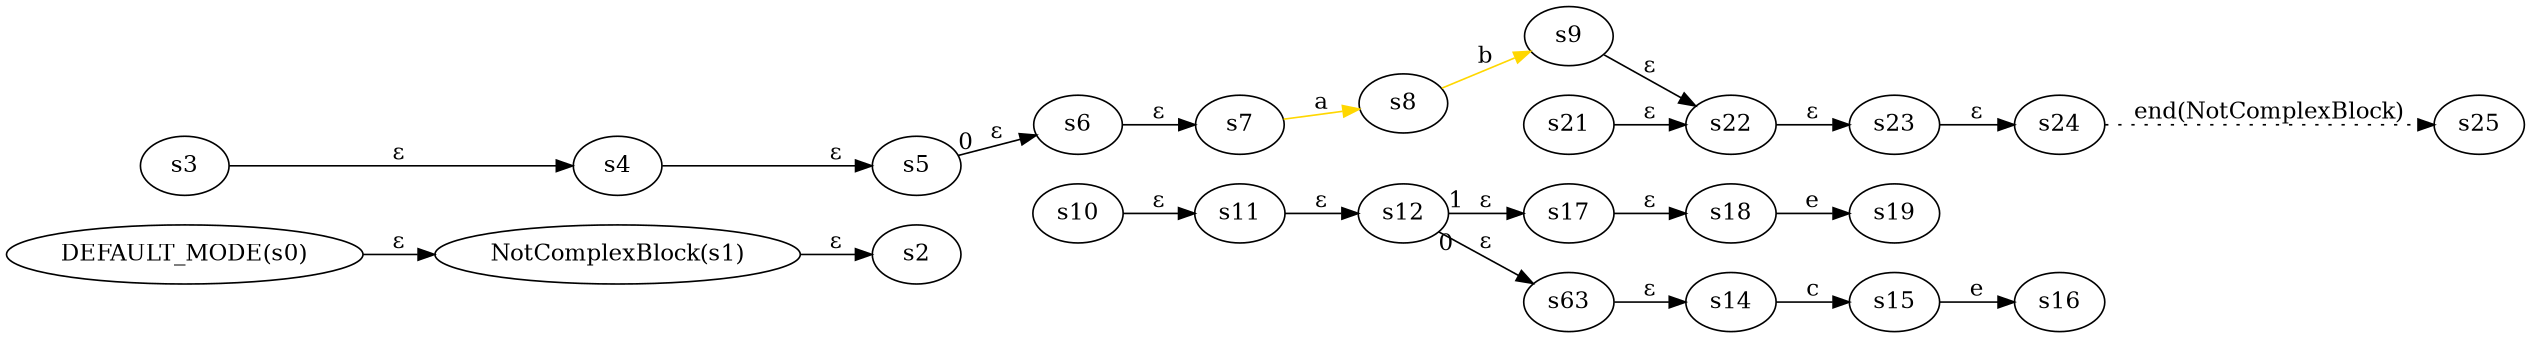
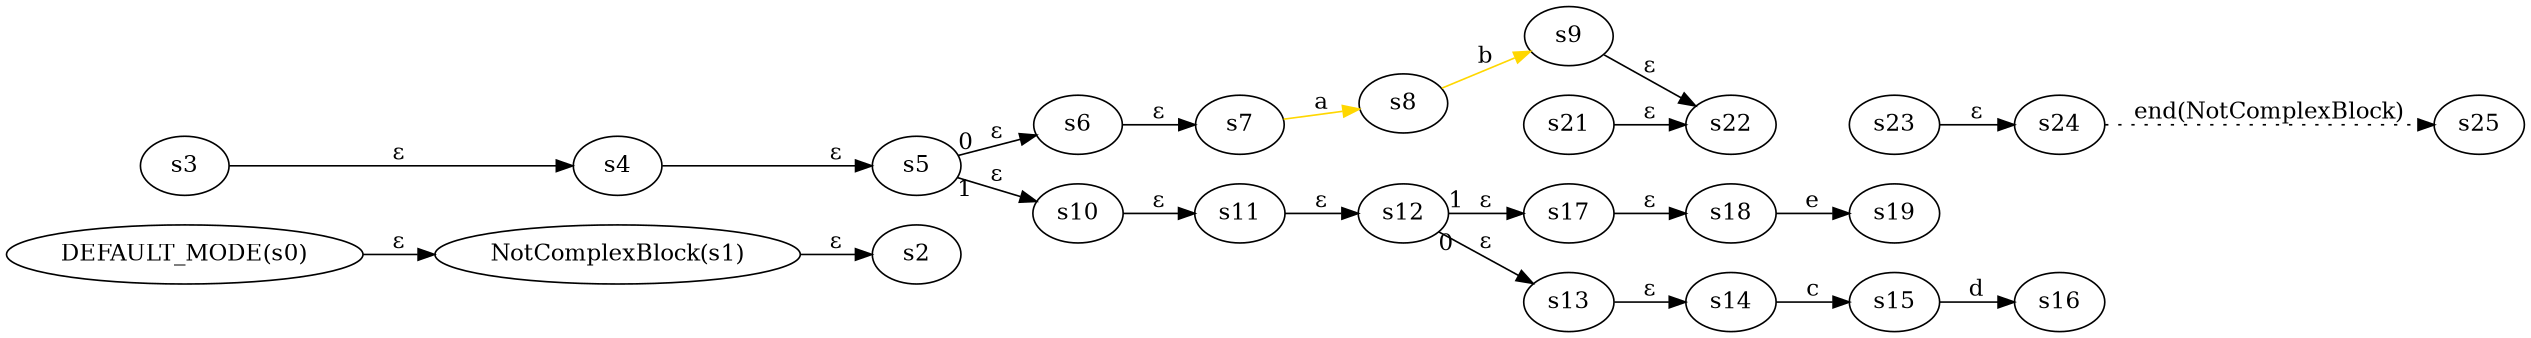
edge "s22" -> "s23": removed, label "ε"
edge "s5" -> "s10": added, label "ε"
edge "s15" -> "s16": label "e" -> "d"
node "s63": label "s63" -> "s13"
